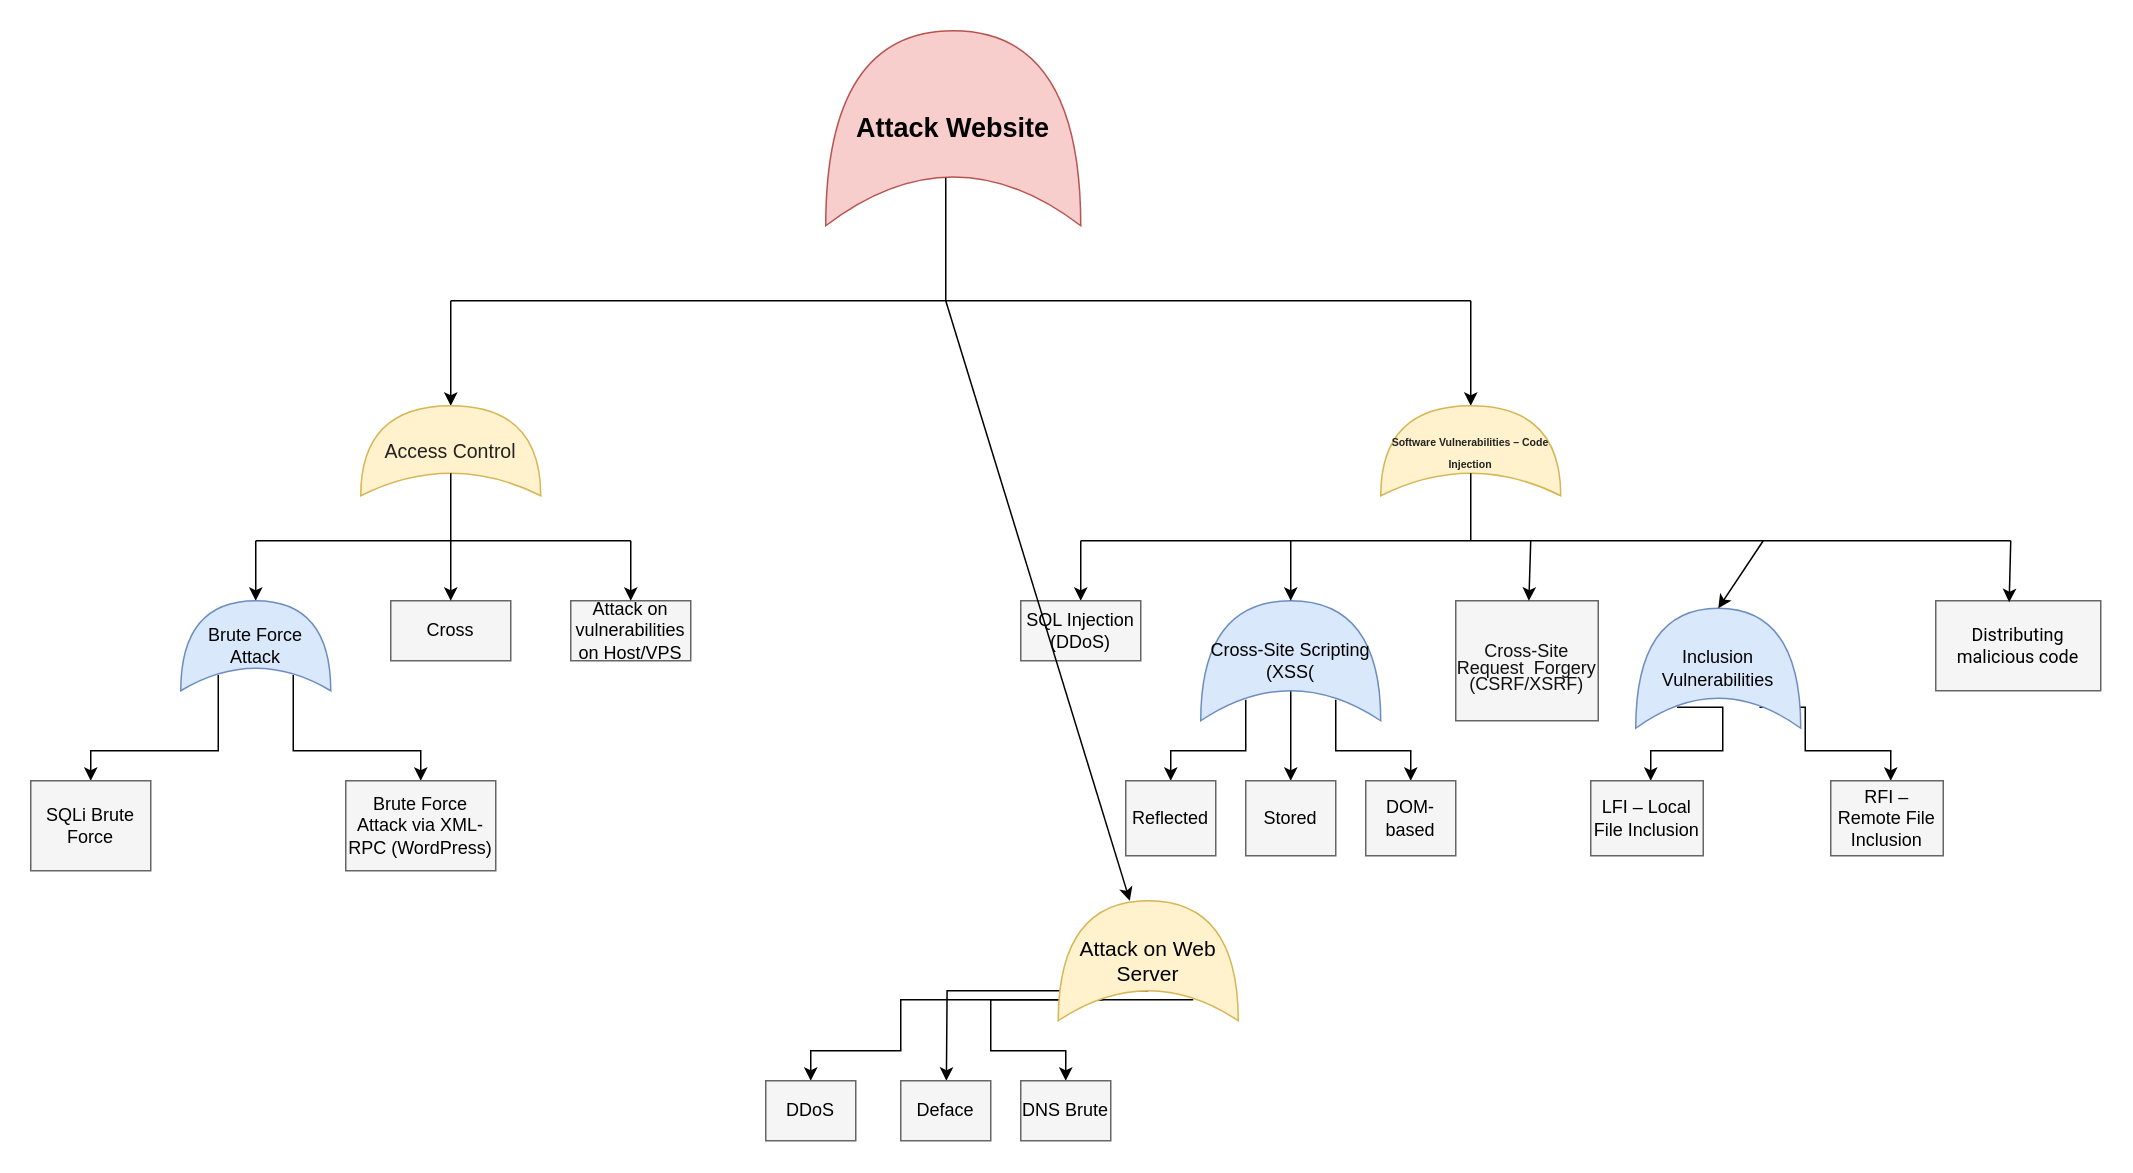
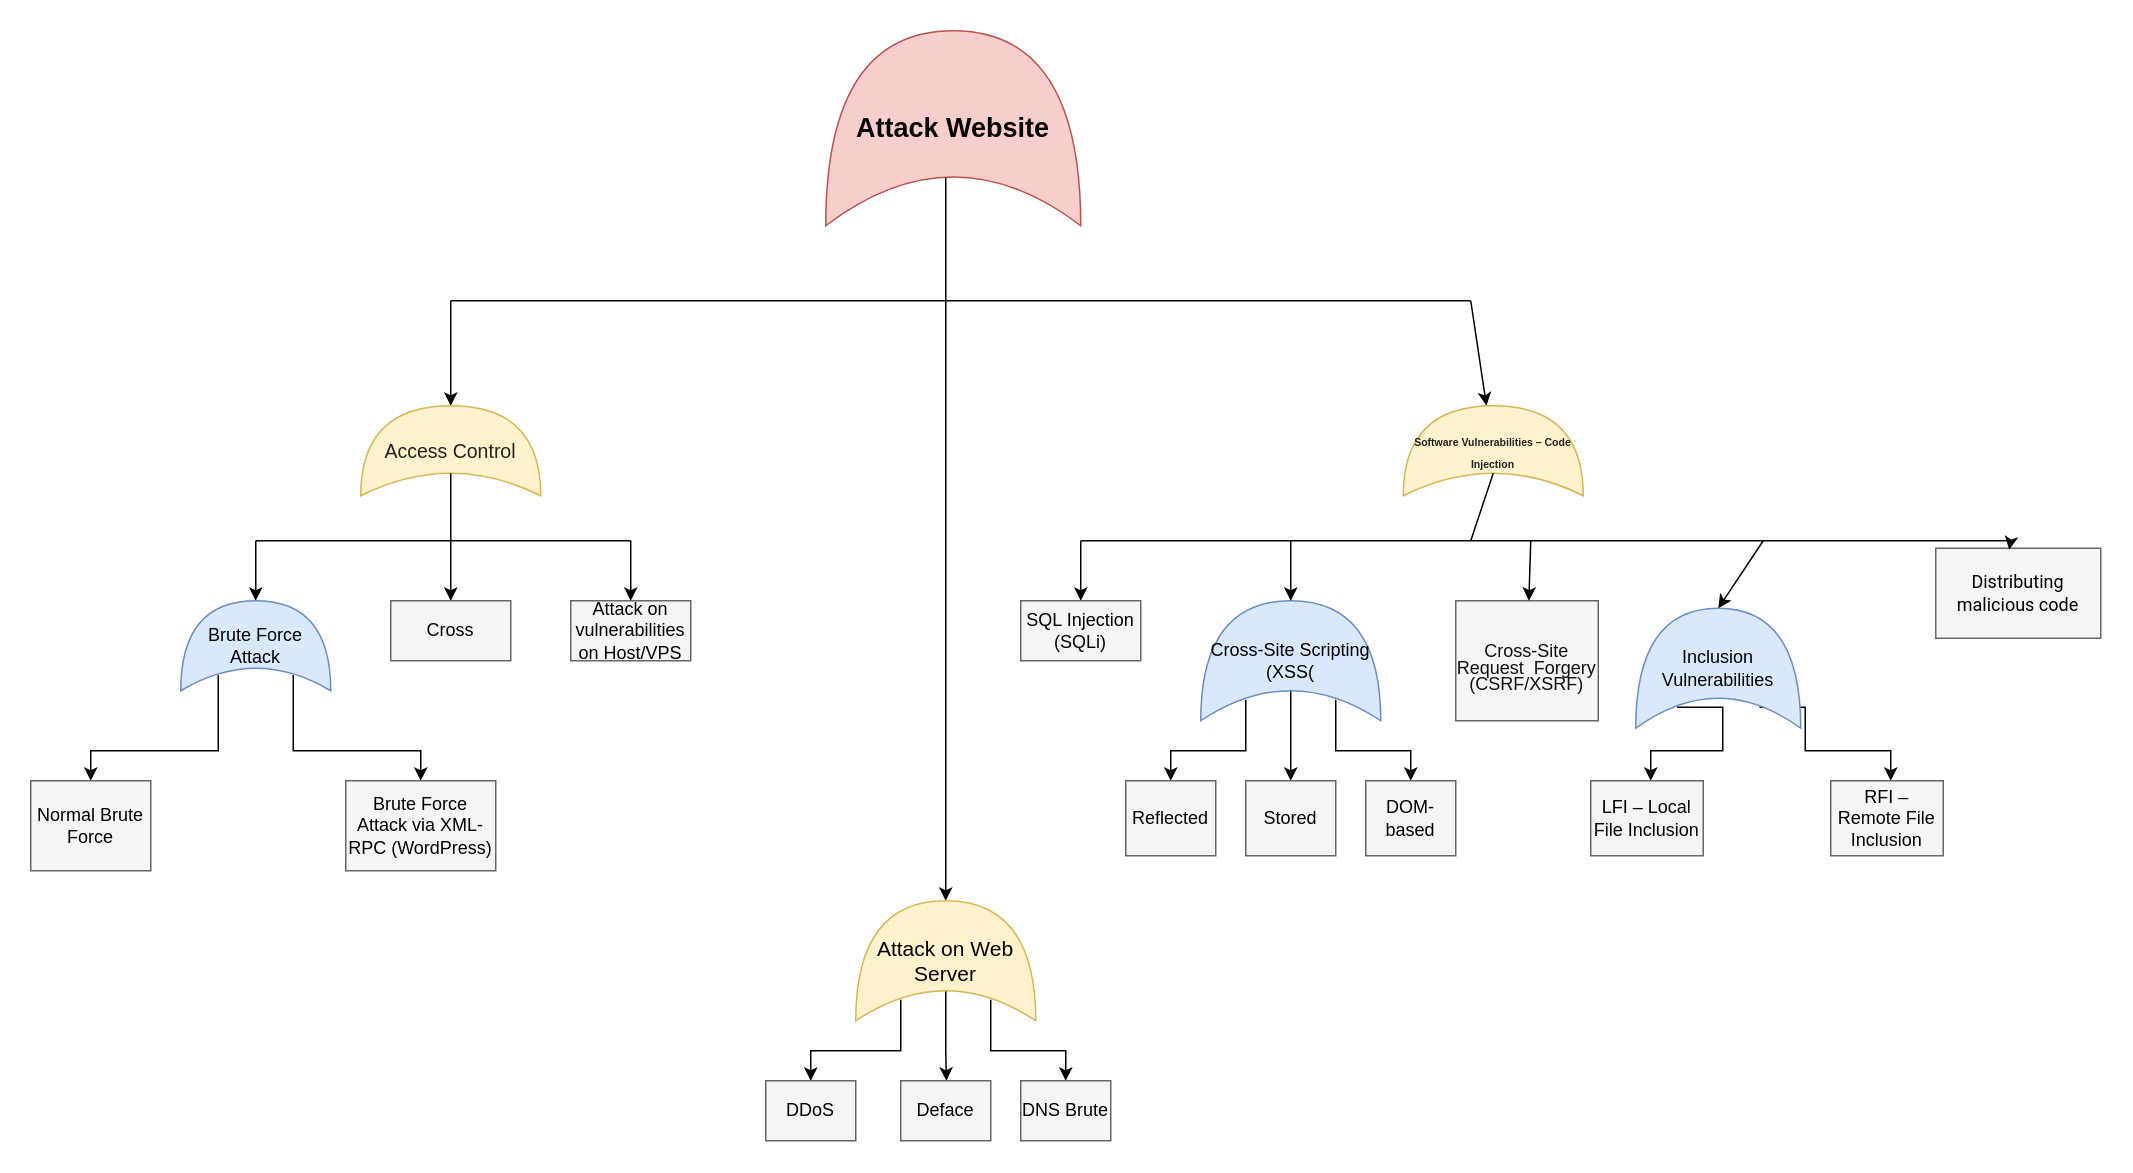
node "Software Vulnerabilities – Code Injection": moved (1471, 451) -> (1493, 451)
node "SQL Injection (DDoS)": label "SQL Injection (DDoS)" -> "SQL Injection (SQLi)"
node "Distributing malicious code": moved (2018, 646) -> (2018, 593)
node "SQLi Brute Force": label "SQLi Brute Force" -> "Normal Brute Force"
node "Attack on Web Server": moved (1148, 961) -> (946, 961)
